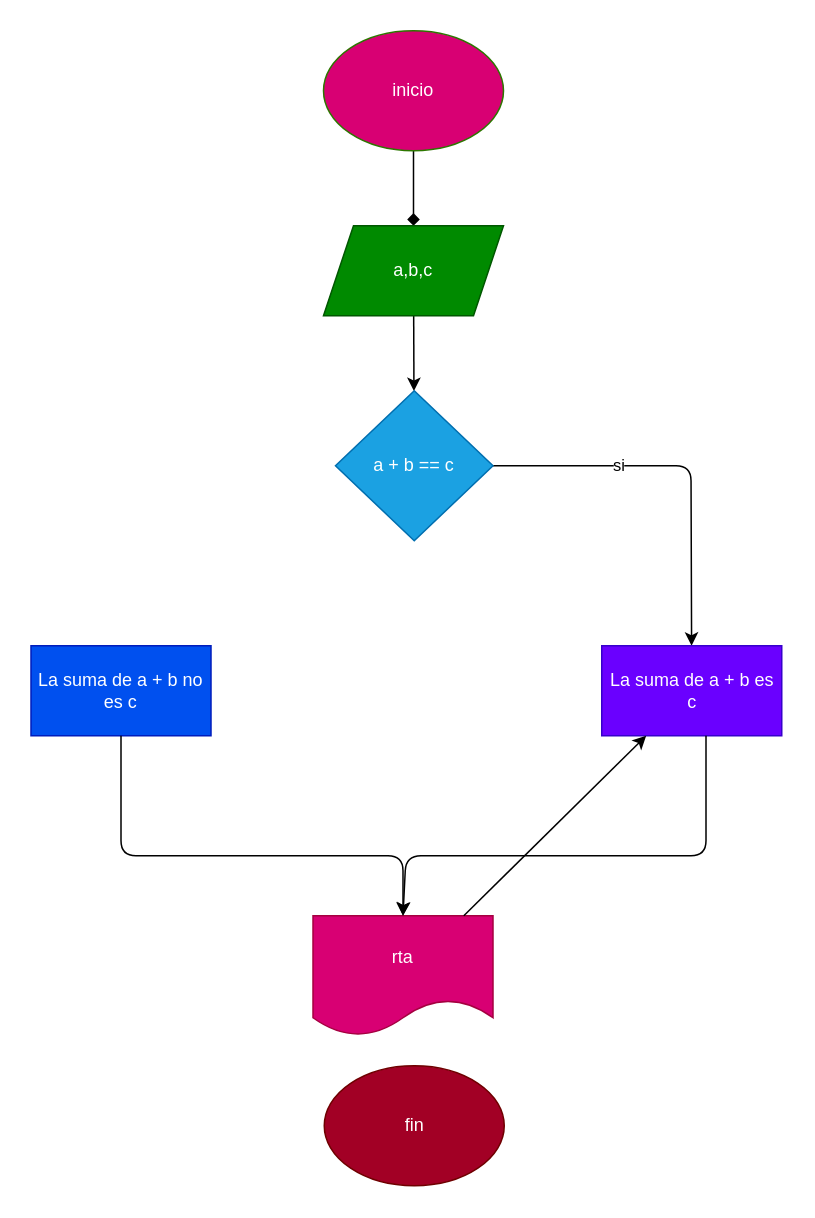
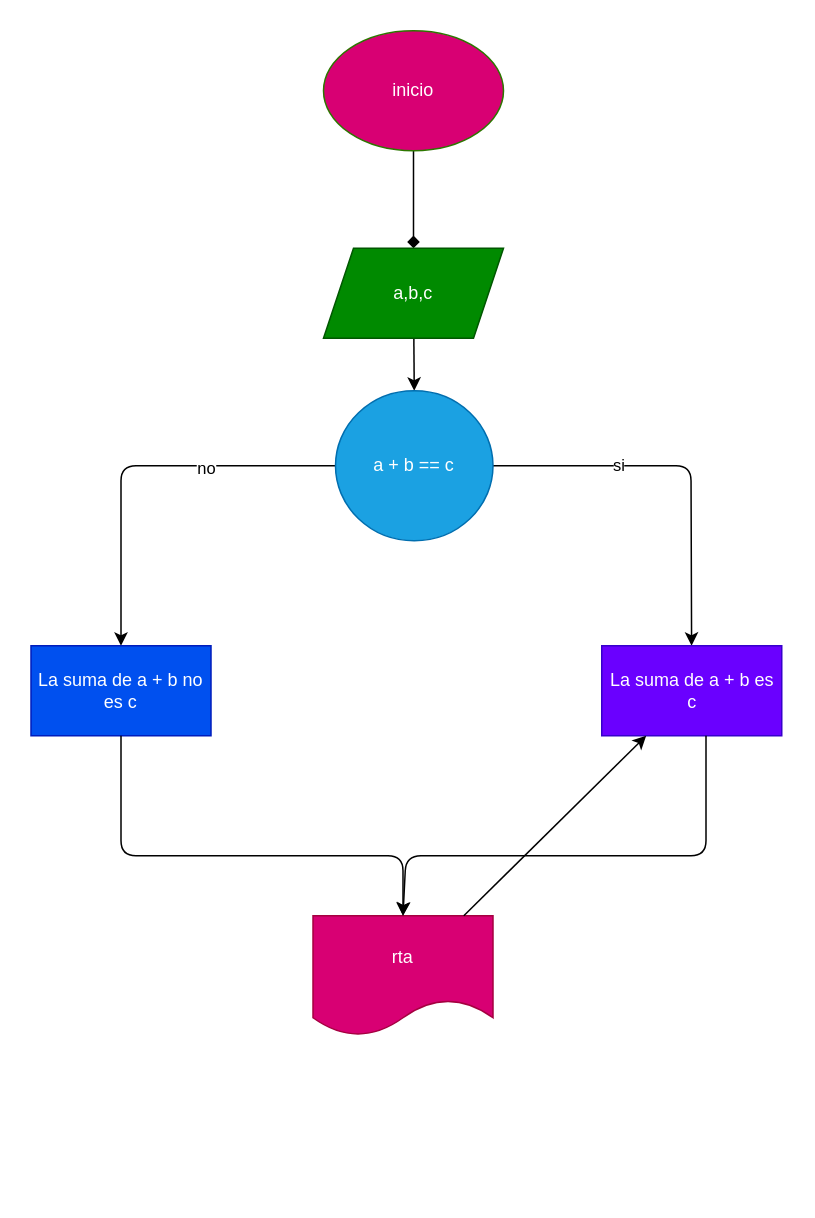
node "a,b,c": moved (413, 271) -> (413, 293)
edge "a + b == c" -> "La suma de a + b no es c": added, label "no"
node "a + b == c": shape diamond -> ellipse
node "fin": removed
